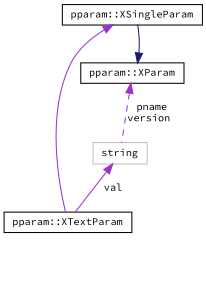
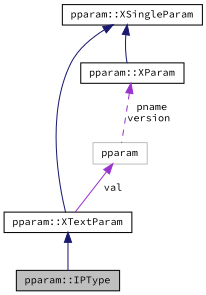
edge "pparam::XSingleParam" -> "pparam::XParam": reversed
edge "pparam::XTextParam" -> "pparam::XSingleParam": color darkorchid3 -> midnightblue
node "string": label "string" -> "pparam"
node "pparam::IPType": added
